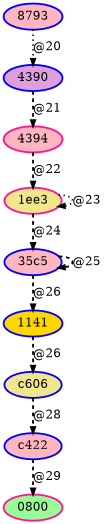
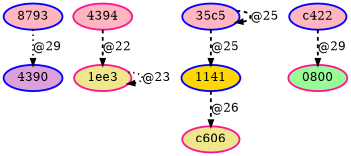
edge "8793" -> "4390": label "@20" -> "@29"
edge "4390" -> "4394": removed, label "@21"
edge "1ee3" -> "35c5": removed, label "@24"
edge "35c5" -> "1141": label "@26" -> "@25"
node "c606": color blue -> deeppink
edge "c606" -> "c422": removed, label "@28"
